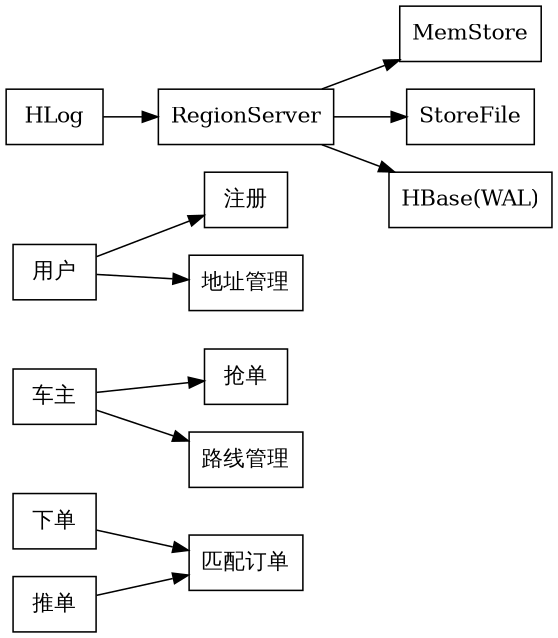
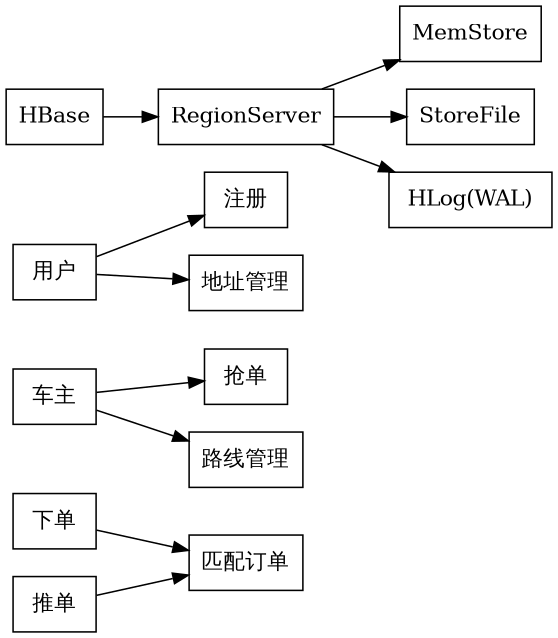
node "HLog": label "HLog" -> "HBase"
node "HBase(WAL)": label "HBase(WAL)" -> "HLog(WAL)"
